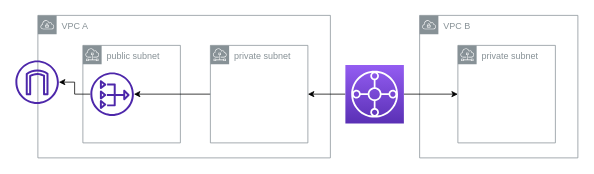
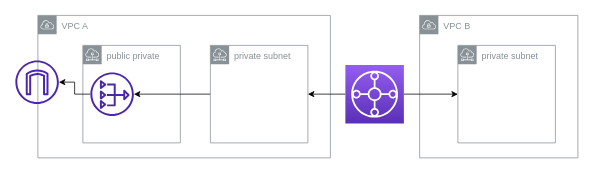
node "public subnet": label "public subnet" -> "public private"
